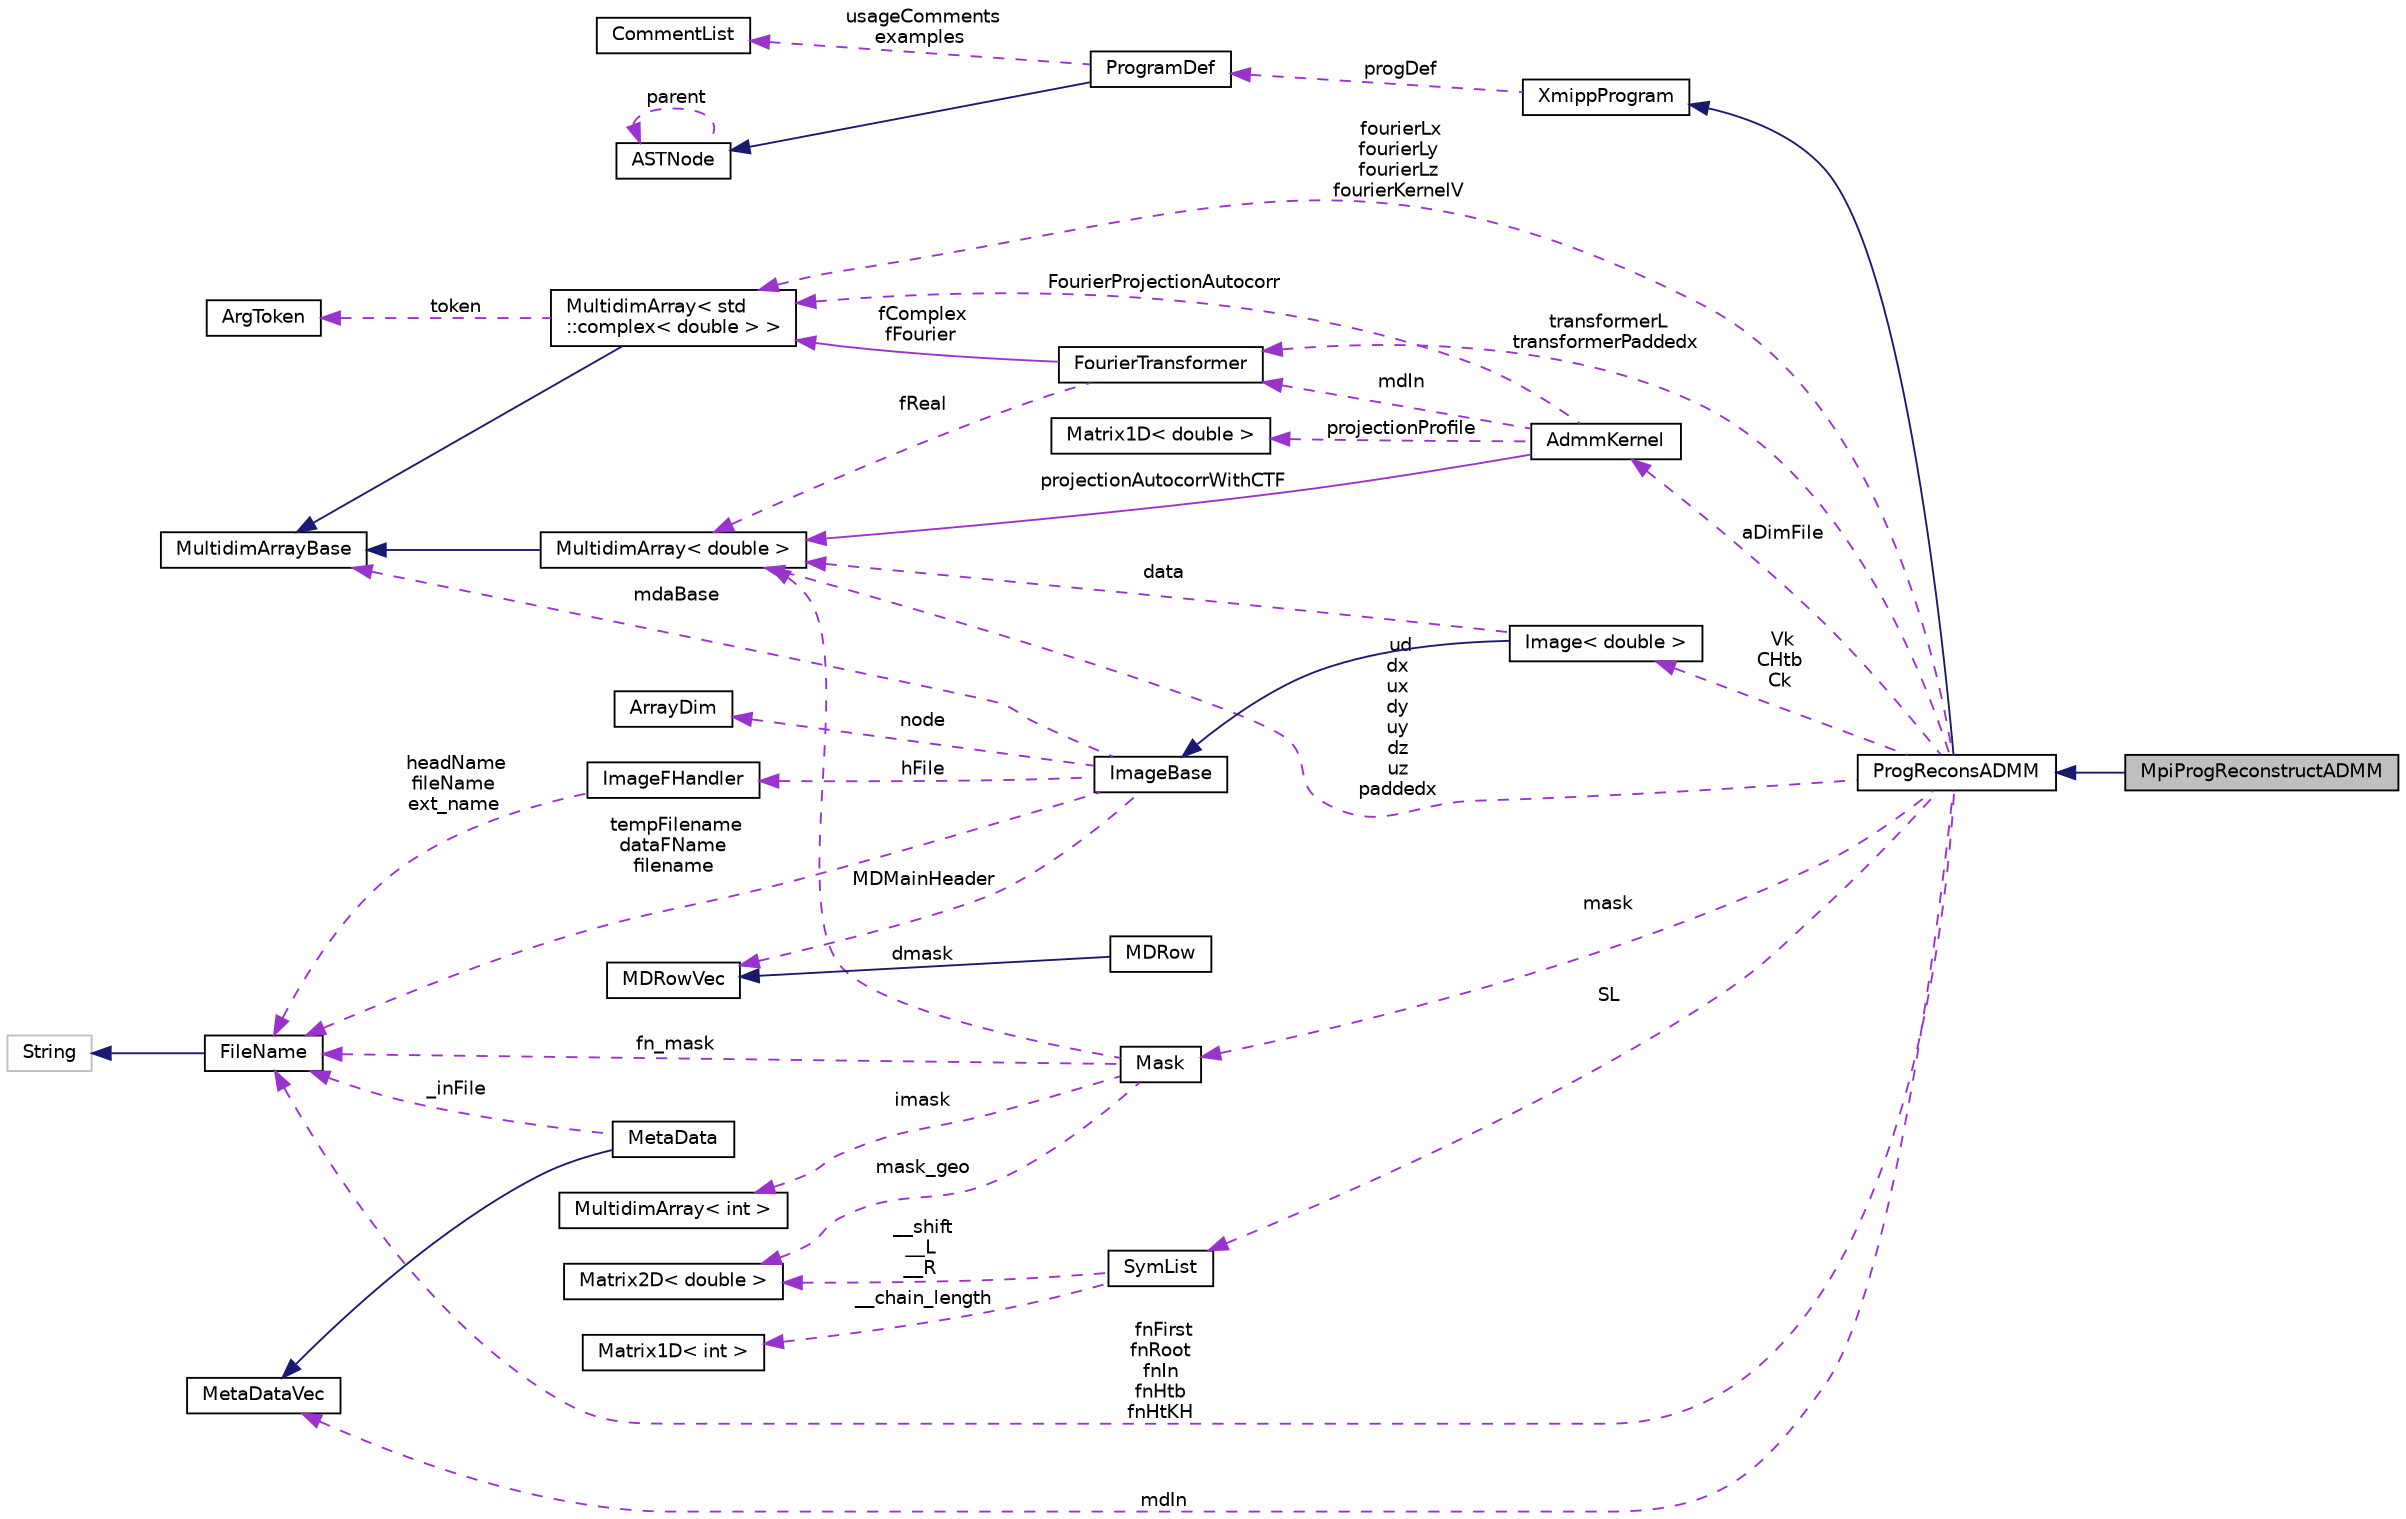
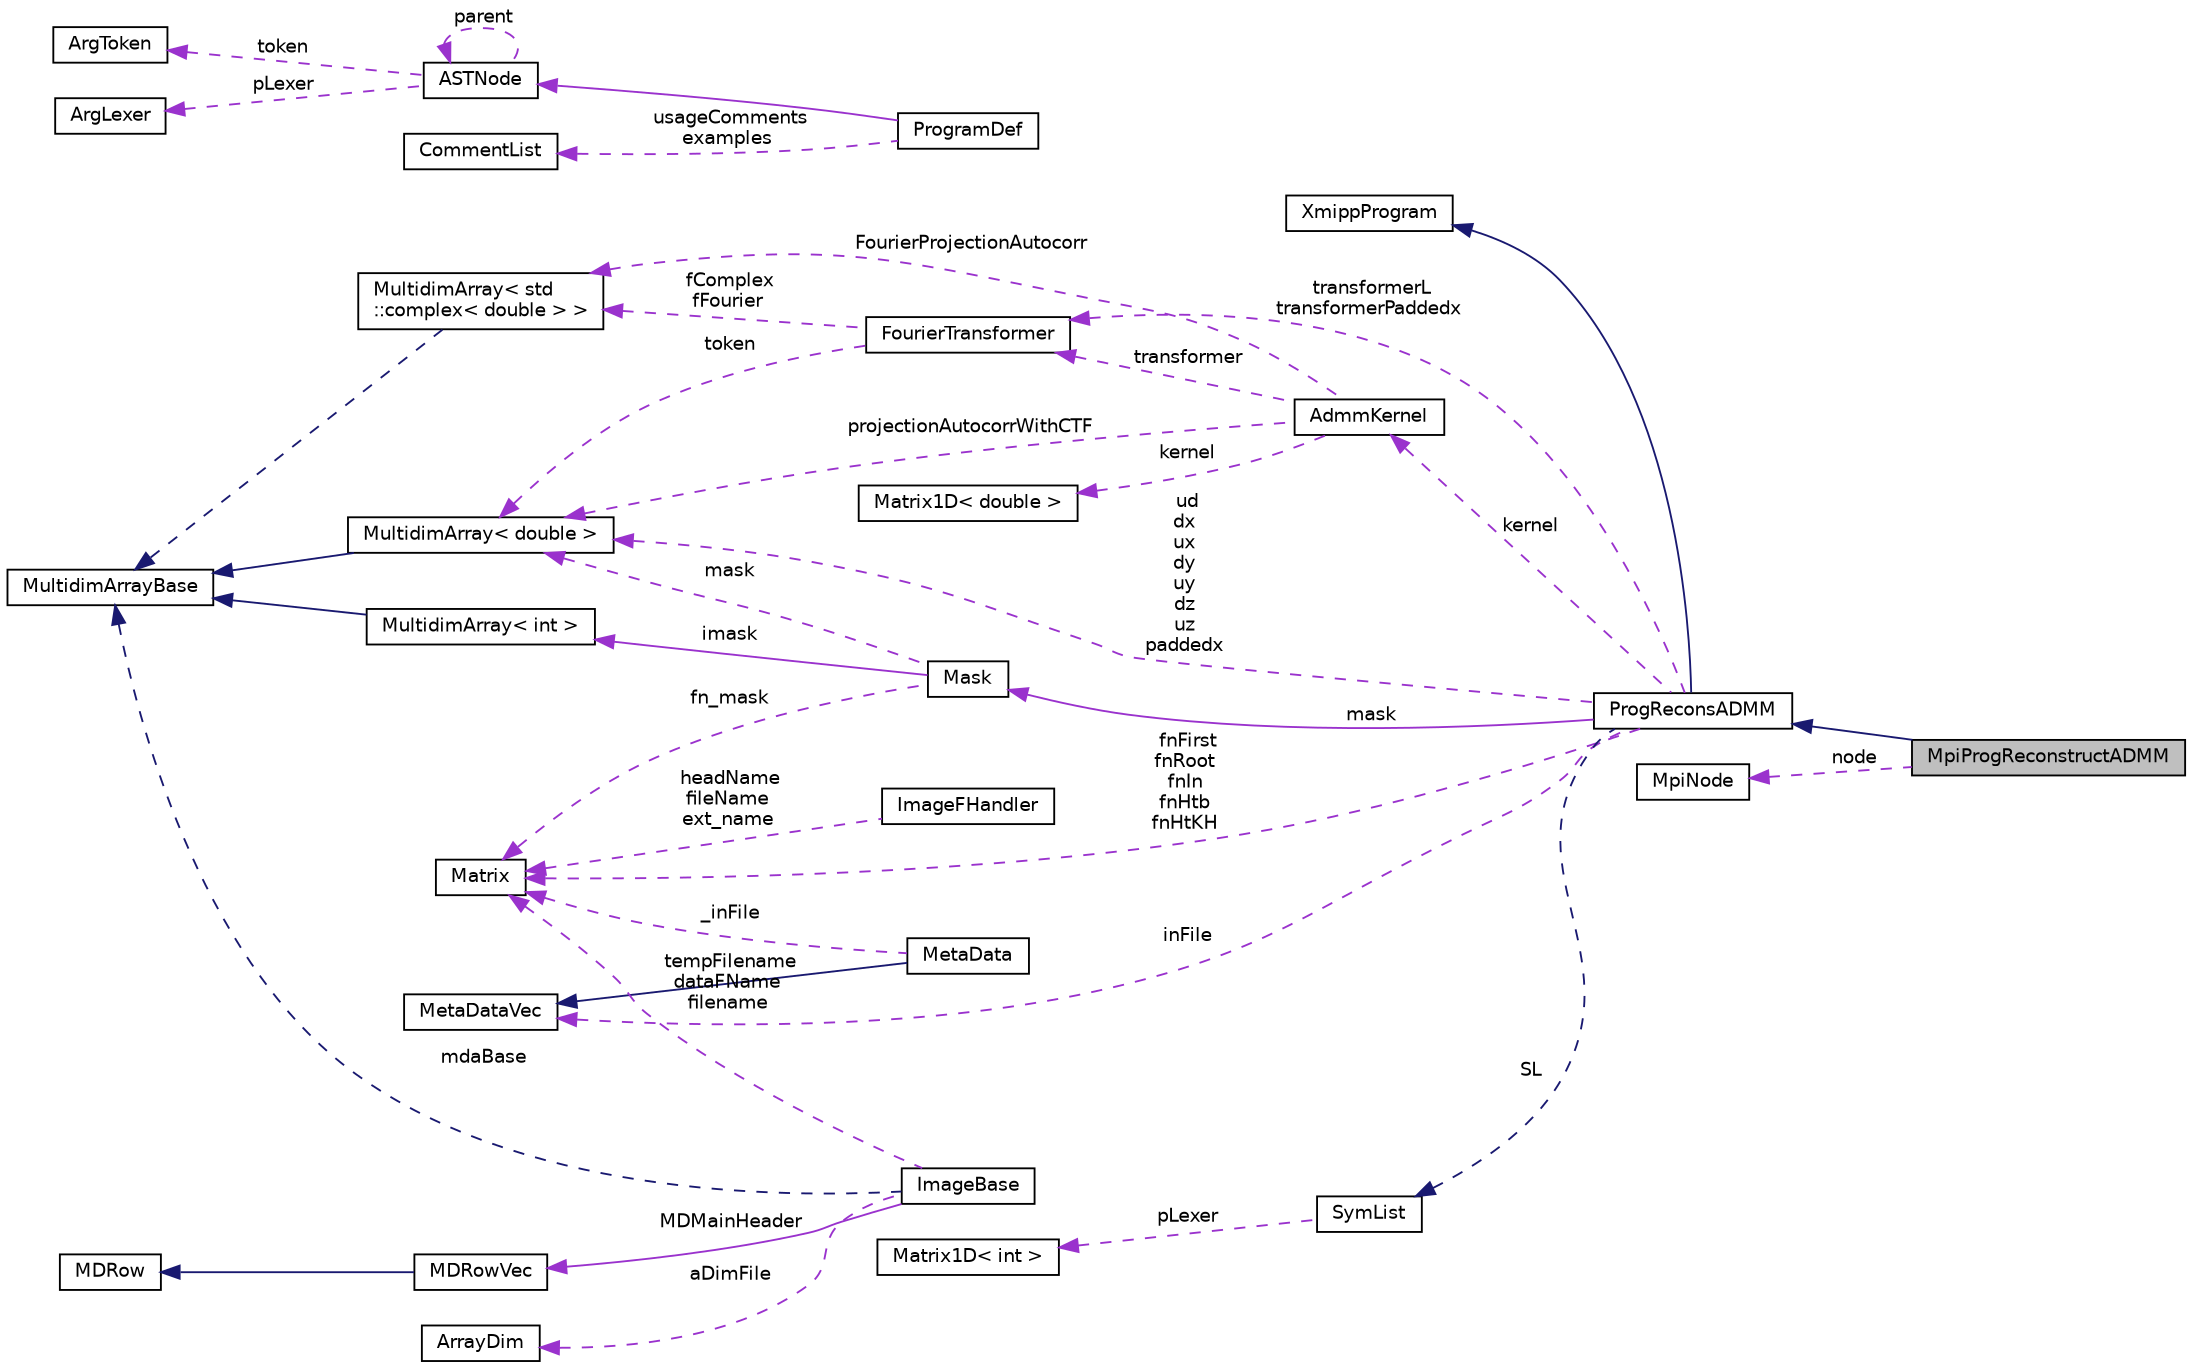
edge "XmippProgram" -> "ProgramDef": removed, label "progDef"
edge "ProgramDef" -> "ASTNode": color midnightblue -> darkorchid3
node "ArgLexer": added
edge "ProgReconsADMM" -> "MultidimArray< std ::complex< double > >": removed, label "fourierLx fourierLy fourierLz fourierKernelV"
edge "MultidimArray< std ::complex< double > >" -> "ArgToken": now "ASTNode" -> "ArgToken"
edge "FourierTransformer" -> "MultidimArray< std ::complex< double > >": style solid -> dashed
edge "AdmmKernel" -> "FourierTransformer": label " mdIn" -> " transformer"
edge "FourierTransformer" -> "MultidimArray< double >": label " fReal" -> " token"
edge "AdmmKernel" -> "Matrix1D< double >": label " projectionProfile" -> " kernel"
edge "MultidimArray< std ::complex< double > >" -> "MultidimArrayBase": style solid -> dashed
edge "AdmmKernel" -> "MultidimArray< double >": style solid -> dashed
edge "ProgReconsADMM" -> "AdmmKernel": label " aDimFile" -> " kernel"
edge "MultidimArray< int >" -> "MultidimArrayBase": added
node "Image< double >": removed
edge "ImageBase" -> "MultidimArrayBase": color darkorchid3 -> midnightblue
edge "ImageBase" -> "ArrayDim": label " node" -> " aDimFile"
edge "ImageBase" -> "ImageFHandler": removed, label "hFile"
node "MpiNode": added
edge "ImageBase" -> "MDRowVec": style dashed -> solid
edge "Mask" -> "MultidimArray< double >": label " dmask" -> " mask"
edge "ProgReconsADMM" -> "Mask": style dashed -> solid
edge "MDRow" -> "MDRowVec": reversed
node "String": removed
node "FileName": label "FileName" -> "Matrix"
edge "ProgReconsADMM" -> "SymList": color darkorchid3 -> midnightblue
edge "Mask" -> "MultidimArray< int >": style dashed -> solid
node "Matrix2D< double >": removed
edge "SymList" -> "Matrix1D< int >": label " __chain_length" -> " pLexer"
edge "ProgReconsADMM" -> "MetaDataVec": label " mdIn" -> " inFile"
